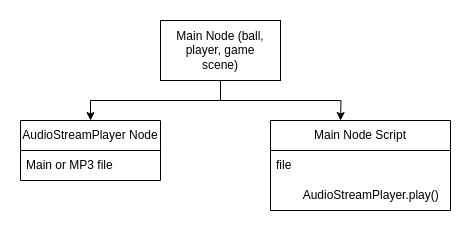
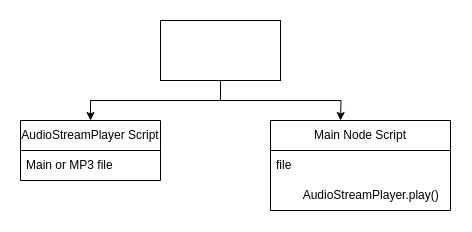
node "Main Node (ball, player, game scene)": removed
node "AudioStreamPlayer Node": label "AudioStreamPlayer Node" -> "AudioStreamPlayer Script"
